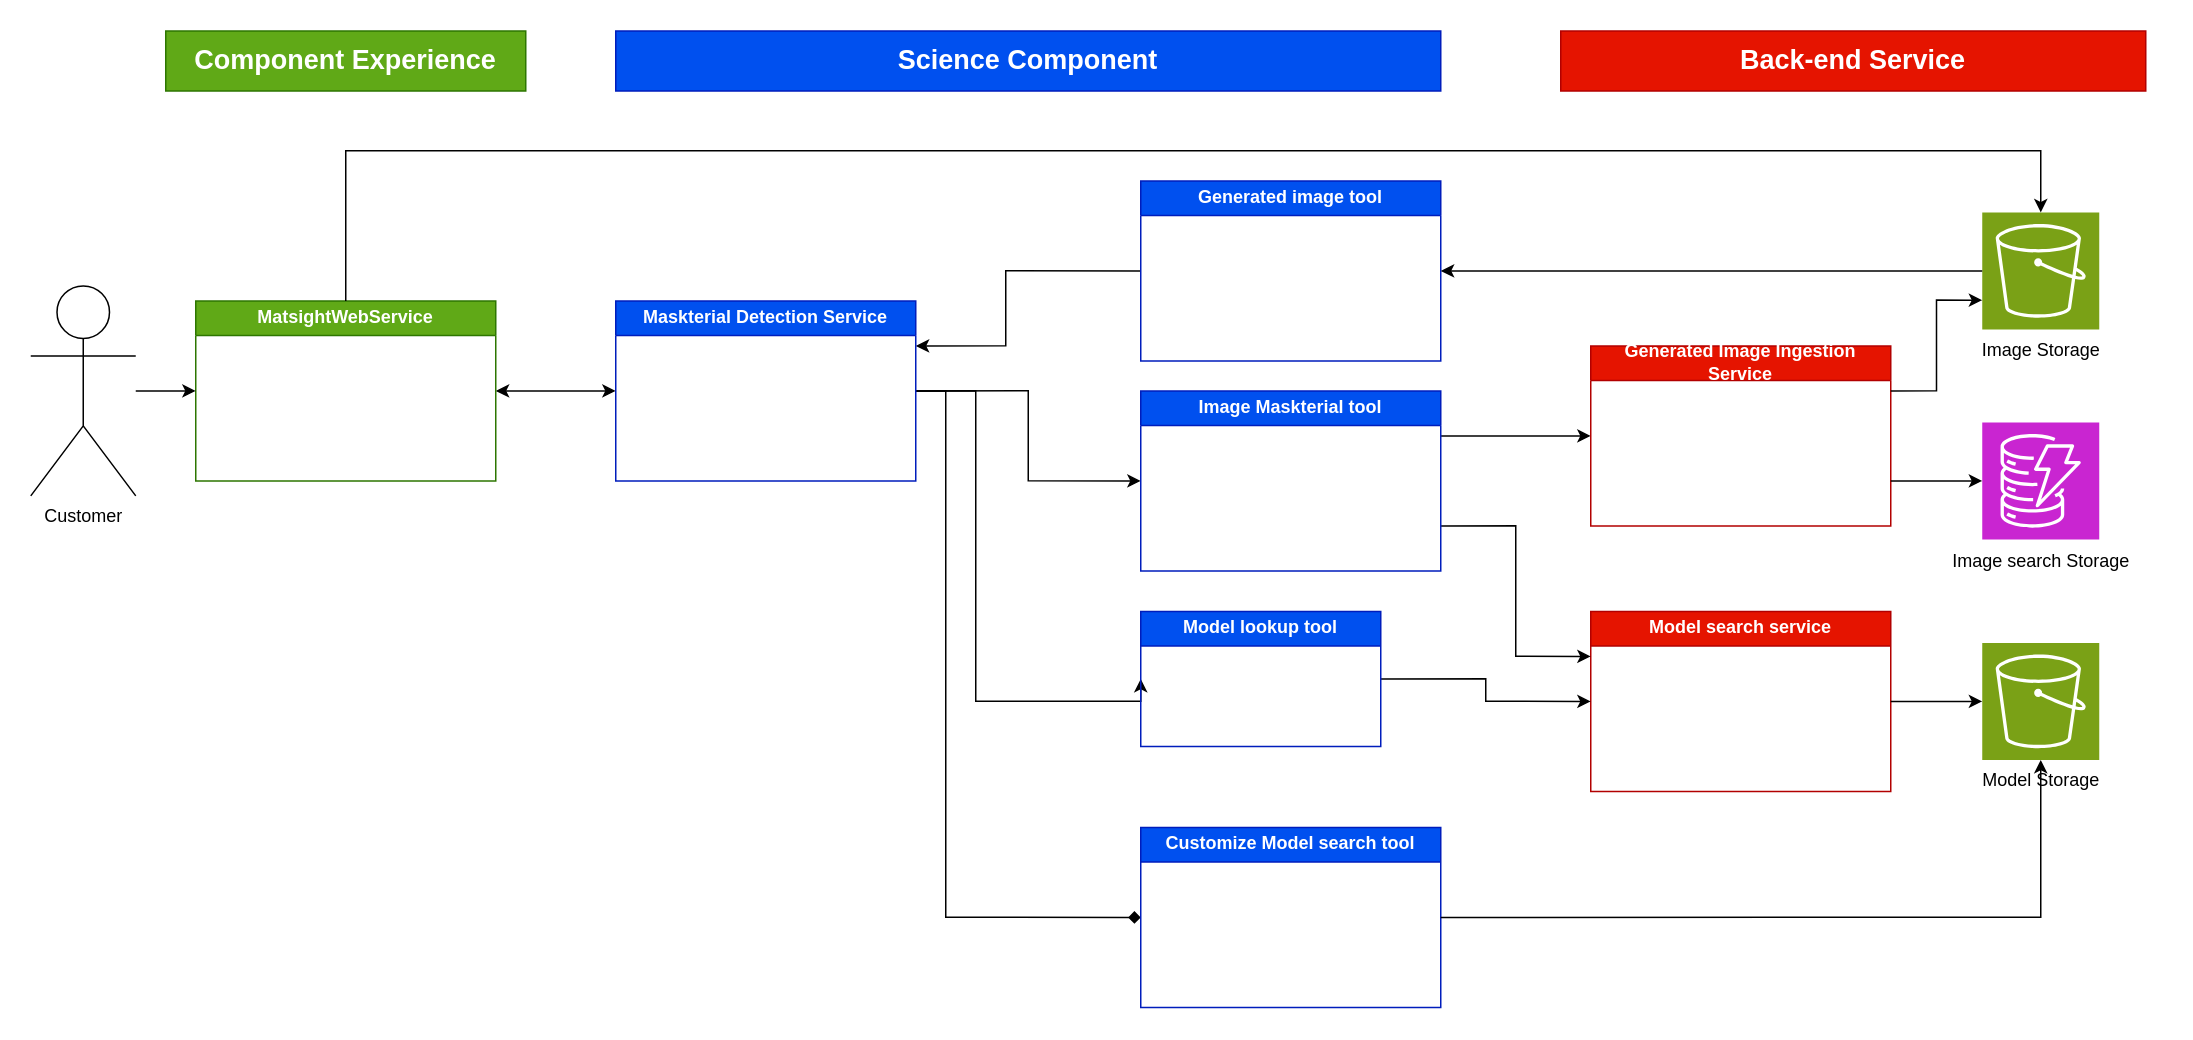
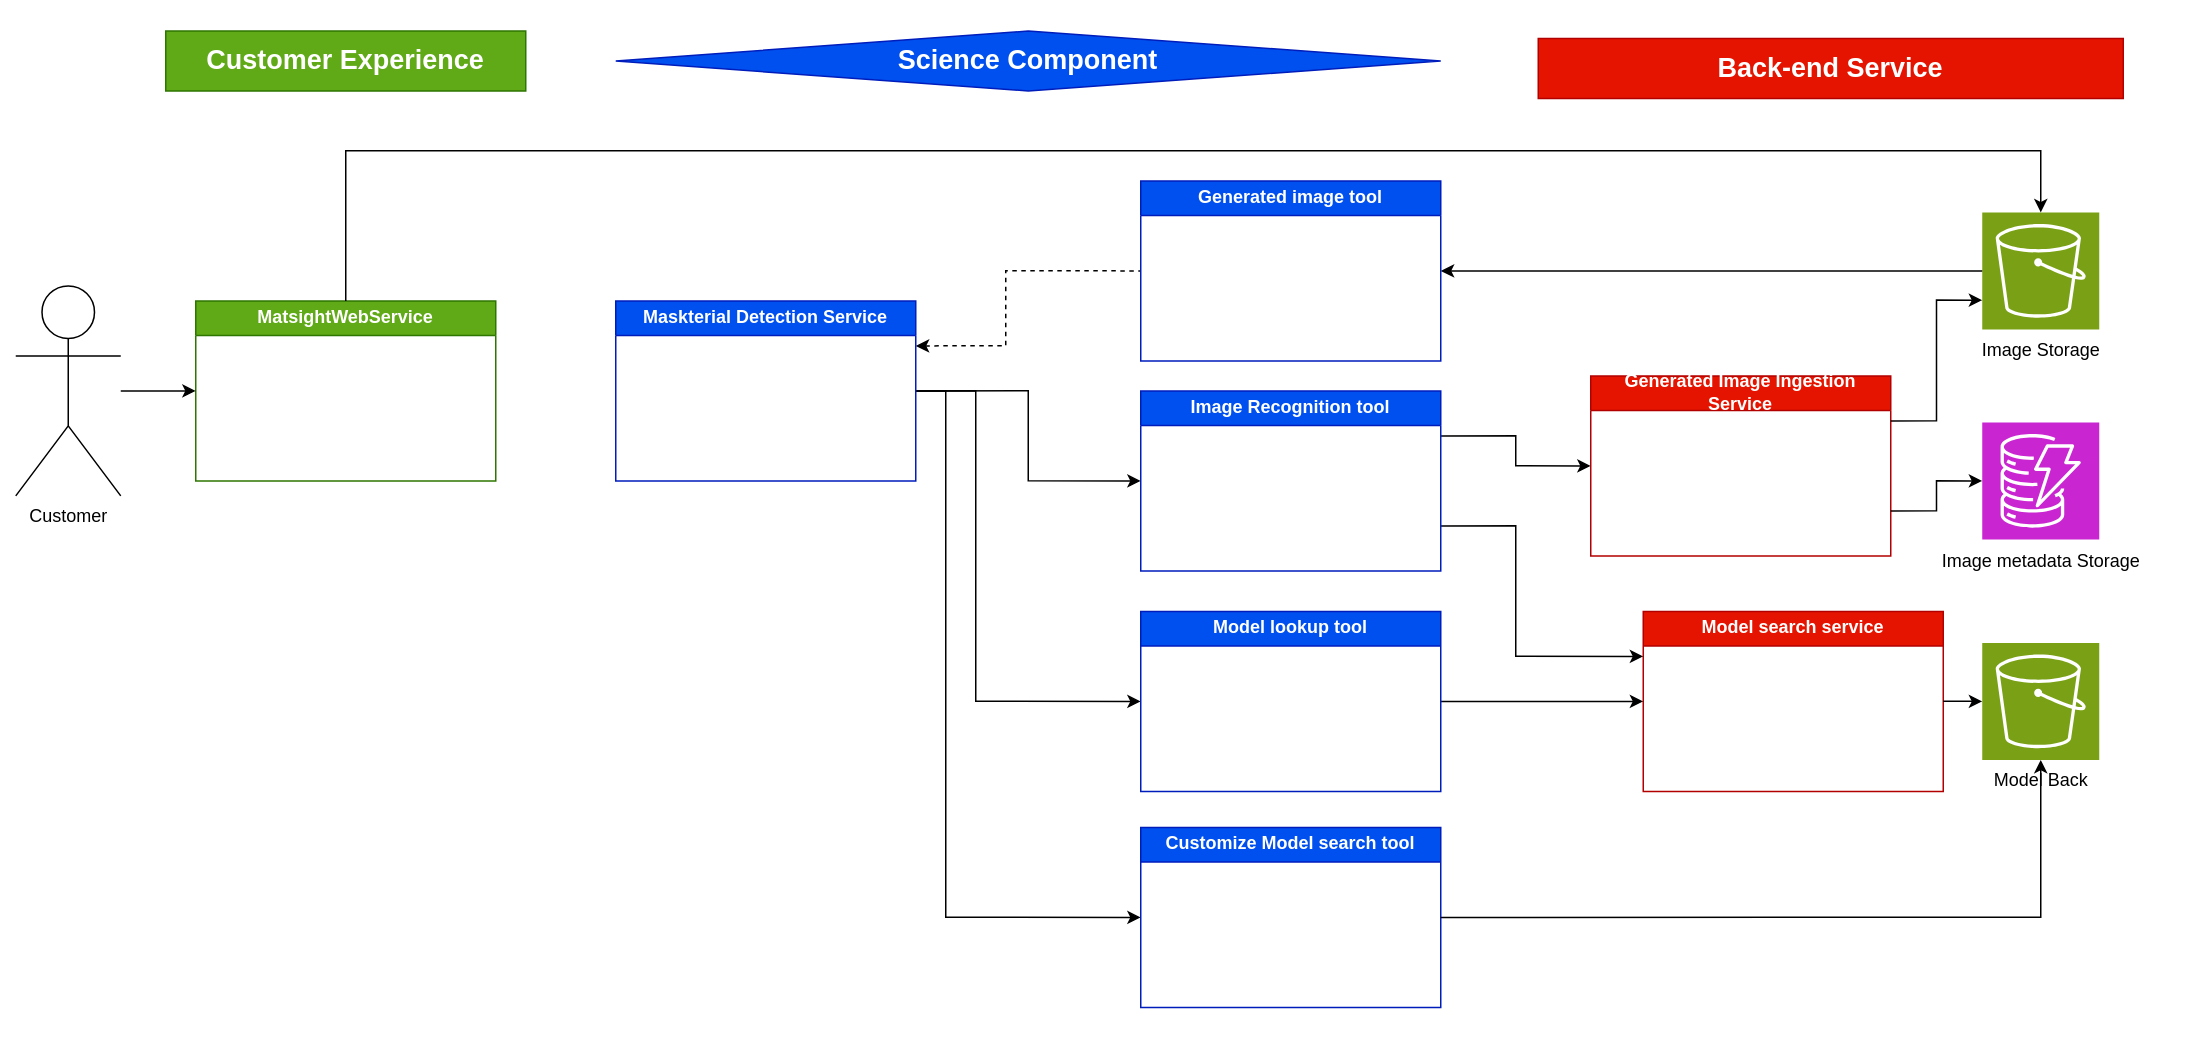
node "Component Experience": label "Component Experience" -> "Customer Experience"
node "Science Component": shape rectangle -> diamond
node "Back-end Service": moved (1853, 61) -> (1831, 68)
edge "Generated image tool" -> "Maskterial Detection Service": style solid -> dashed
node "Customer": moved (83, 391) -> (68, 391)
edge "MatsightWebService" -- "Maskterial Detection Service": removed
node "Image Maskterial tool": label "Image Maskterial tool" -> "Image Recognition tool"
node "Generated Image Ingestion Service": moved (1741, 436) -> (1741, 466)
node "Image search Storage": label "Image search Storage" -> "Image metadata Storage"
node "Model lookup tool": size 240x135 -> 300x180
node "Model search service": moved (1741, 701) -> (1793, 701)
node "Model Storage": label "Model Storage" -> "Model Back"
edge "Maskterial Detection Service" -> "Customize Model search tool": arrowhead diamond -> classic
